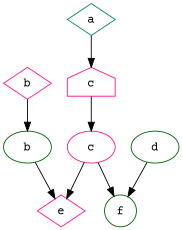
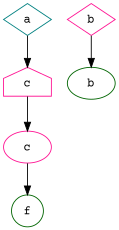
node "d": removed
node "e": removed
